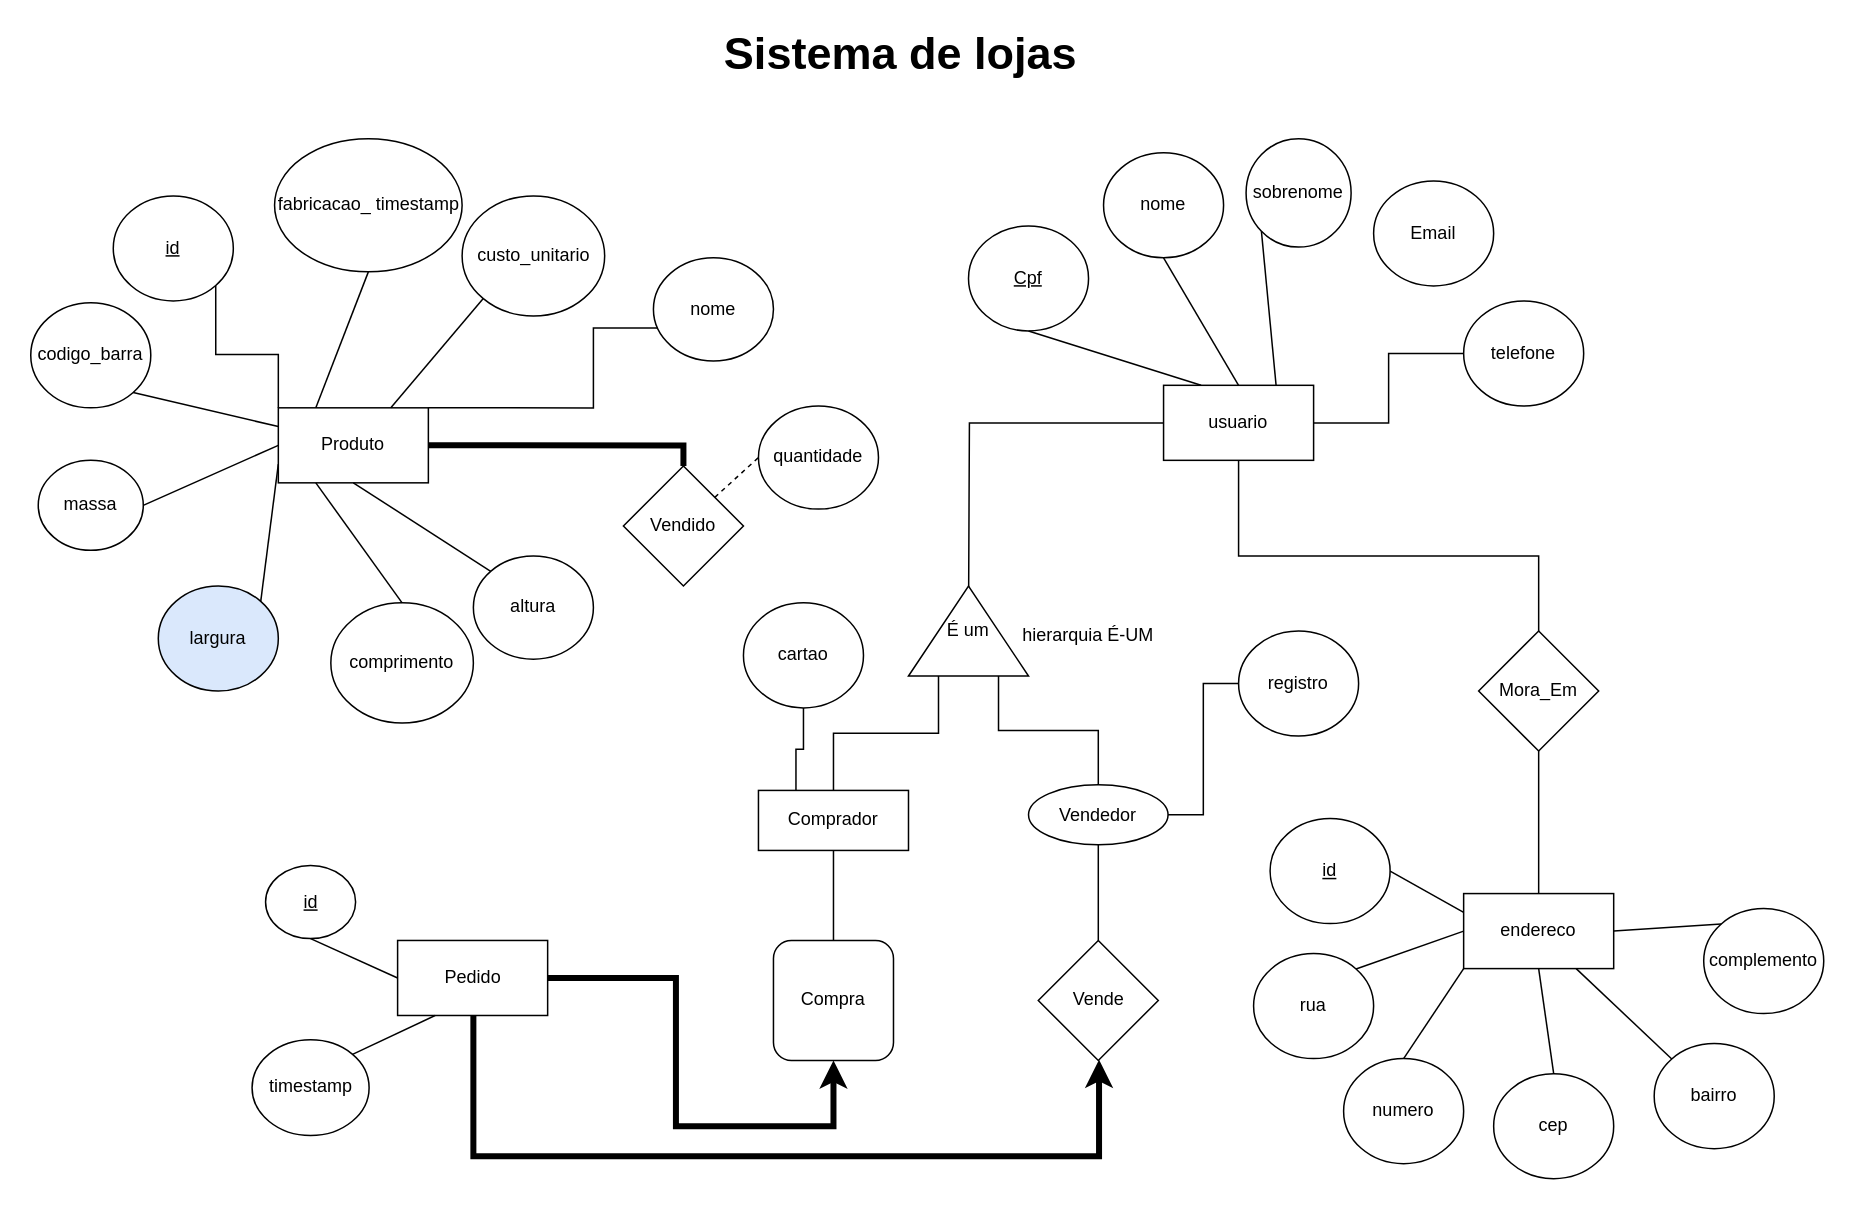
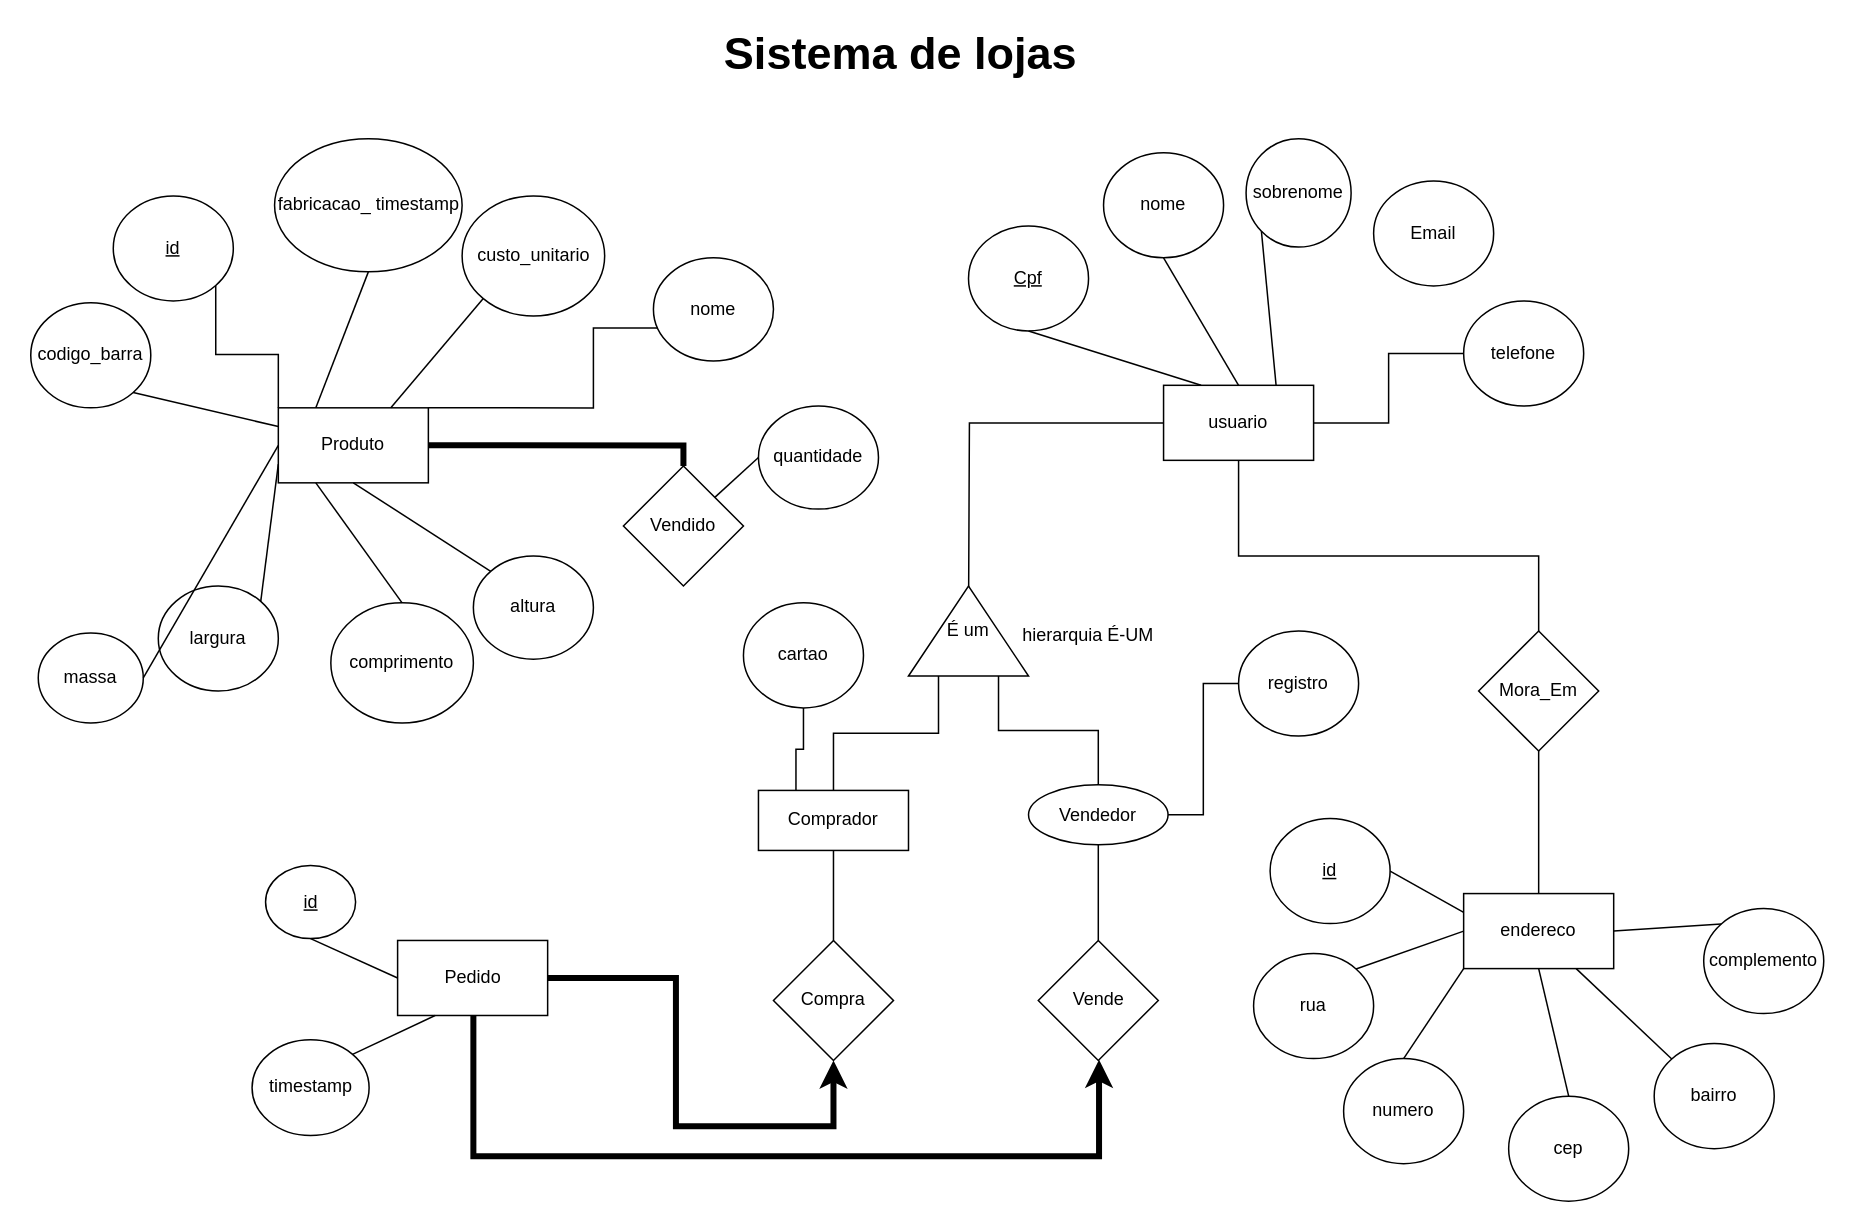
edge "quantidade" -- "Vendido": style dashed -> solid
node "massa": moved (91, 505) -> (91, 678)
node "largura": fillcolor #dae8fc -> #ffffff
node "Compra": shape rounded rectangle -> diamond
node "cep": moved (1553, 1126) -> (1568, 1148)
